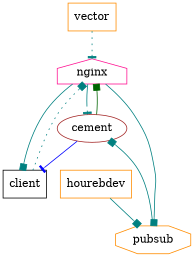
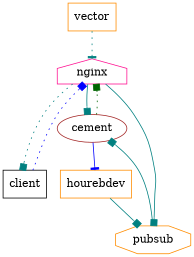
edge "nginx" -> "cement": arrowhead tee -> box
edge "cement" -> "nginx": style solid -> dotted
edge "nginx" -> "client": style solid -> dotted
edge "client" -> "nginx": color teal -> blue
edge "cement" -> "client": now "cement" -> "hourebdev"
